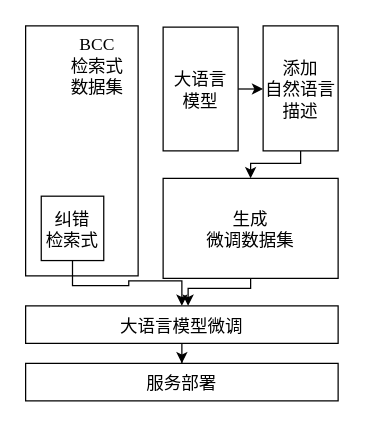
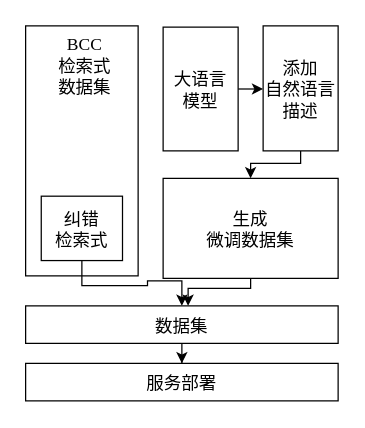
node "BCC 检索式 数据集": moved (98, 64) -> (85, 64)
node "纠错 检索式": size 63x64 -> 81x64
node "大语言模型微调": label "大语言模型微调" -> "数据集"
